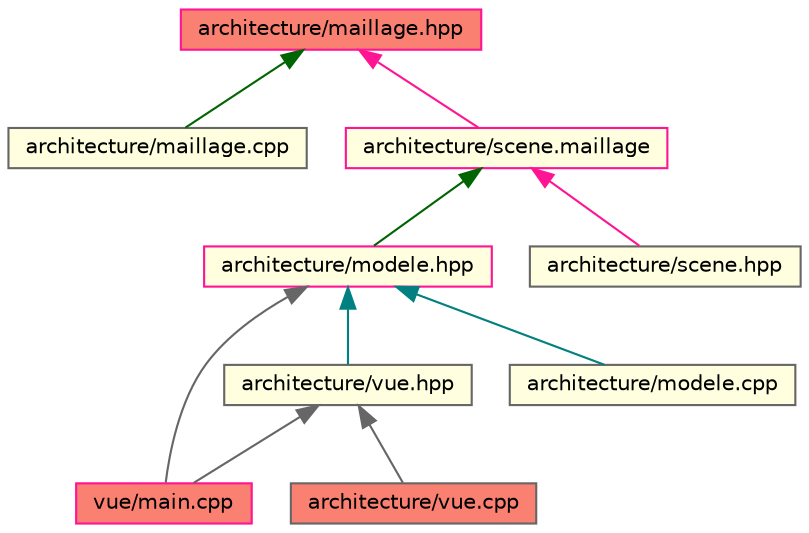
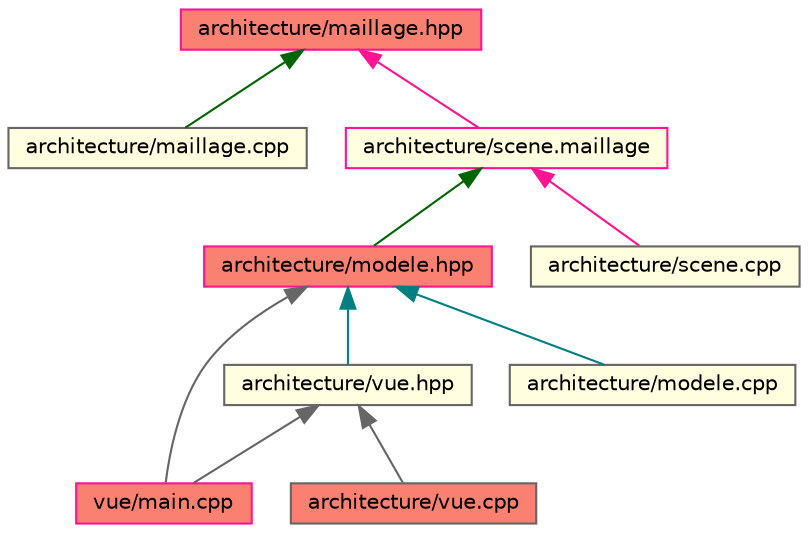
node "architecture/modele.hpp": fillcolor lightyellow -> salmon
node "architecture/scene.hpp": label "architecture/scene.hpp" -> "architecture/scene.cpp"
